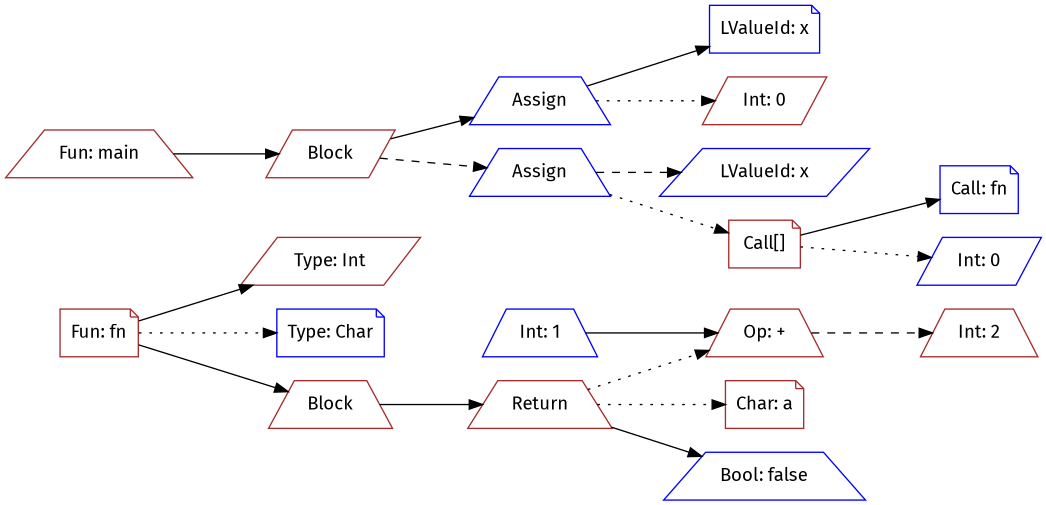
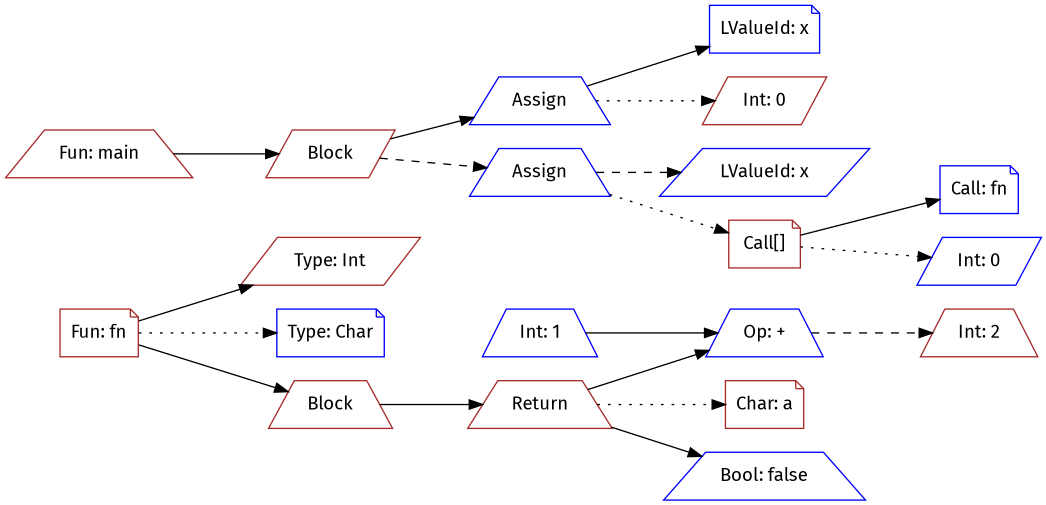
node "Op: +": color brown -> blue
edge "Return" -> "Op: +": style dotted -> solid
